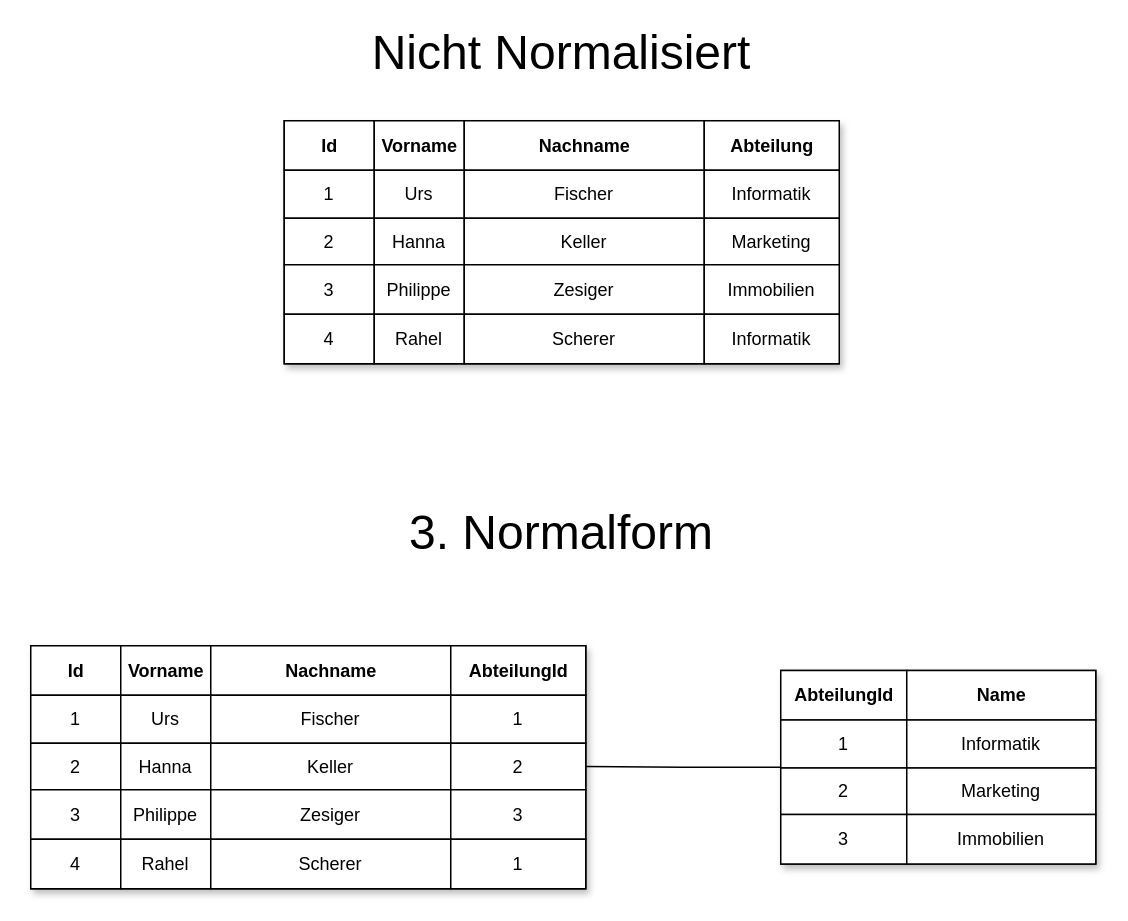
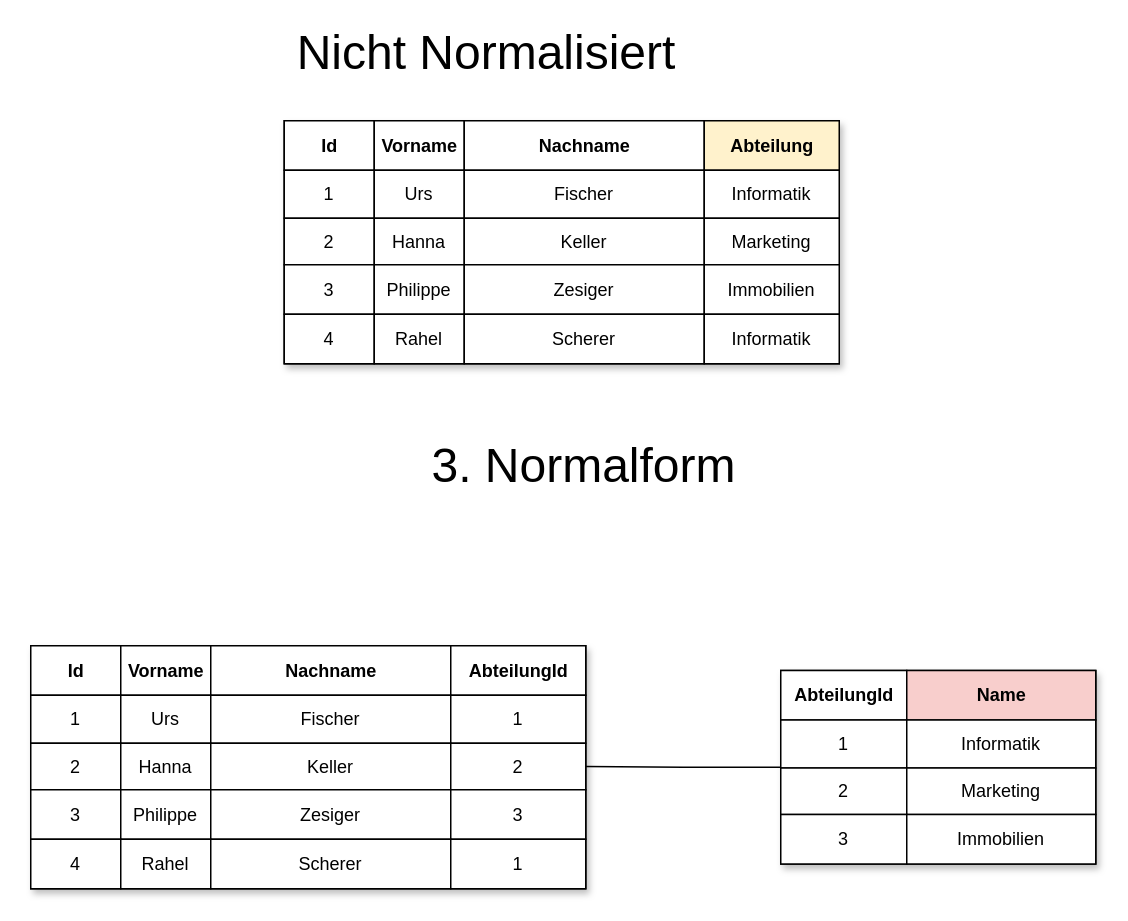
node "Nicht Normalisiert": moved (562, 53) -> (487, 53)
node "Abteilung": fillcolor #ffffff -> #fff2cc
node "3. Normalform": moved (562, 533) -> (584, 466)
node "Name": fillcolor #ffffff -> #f8cecc
